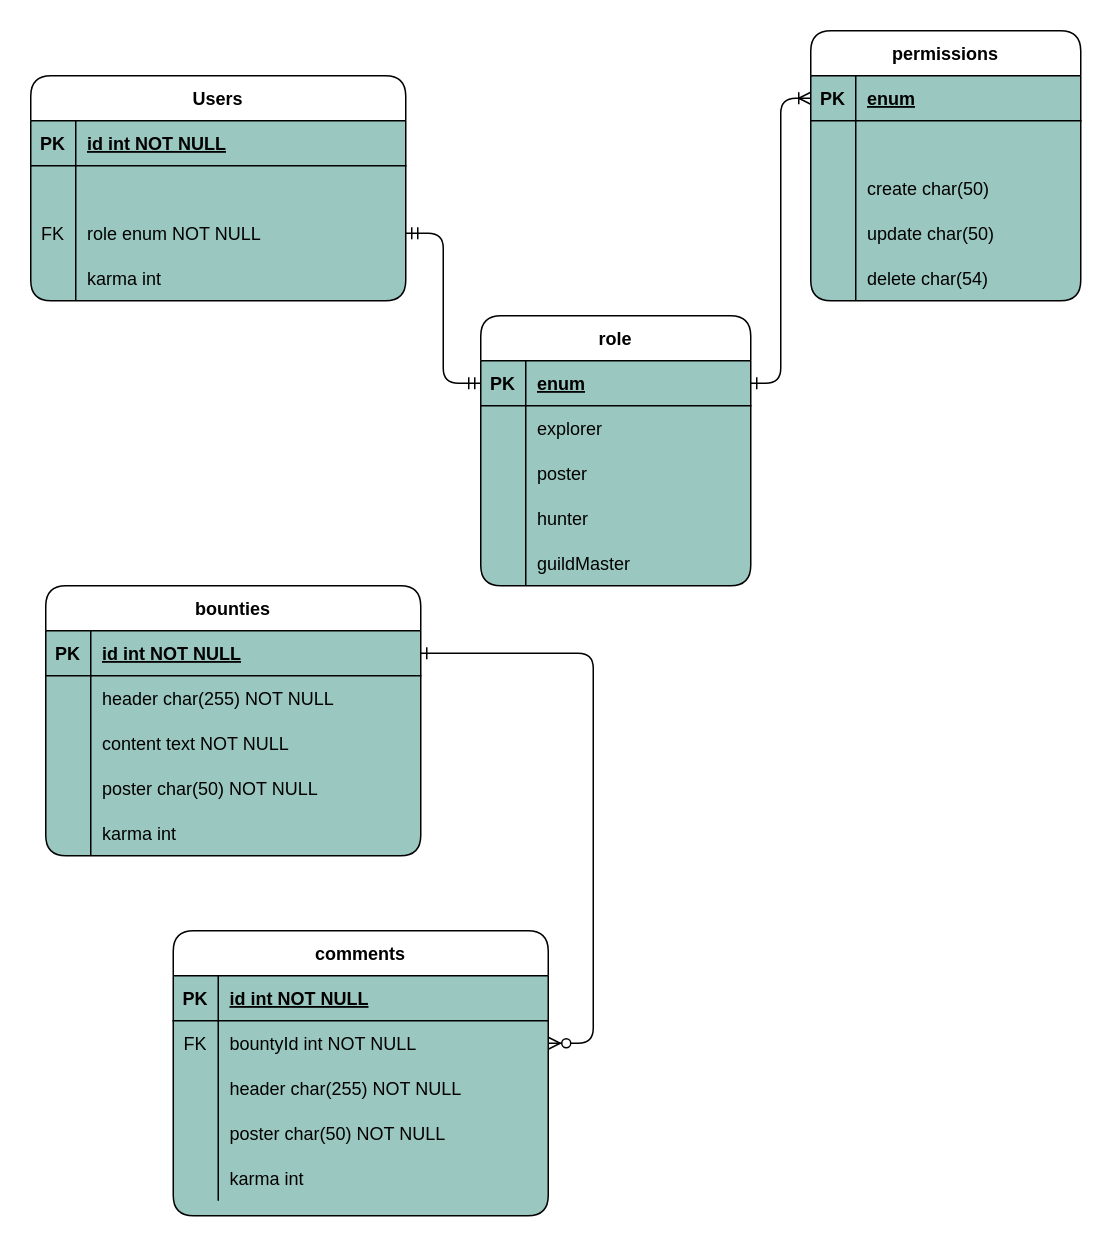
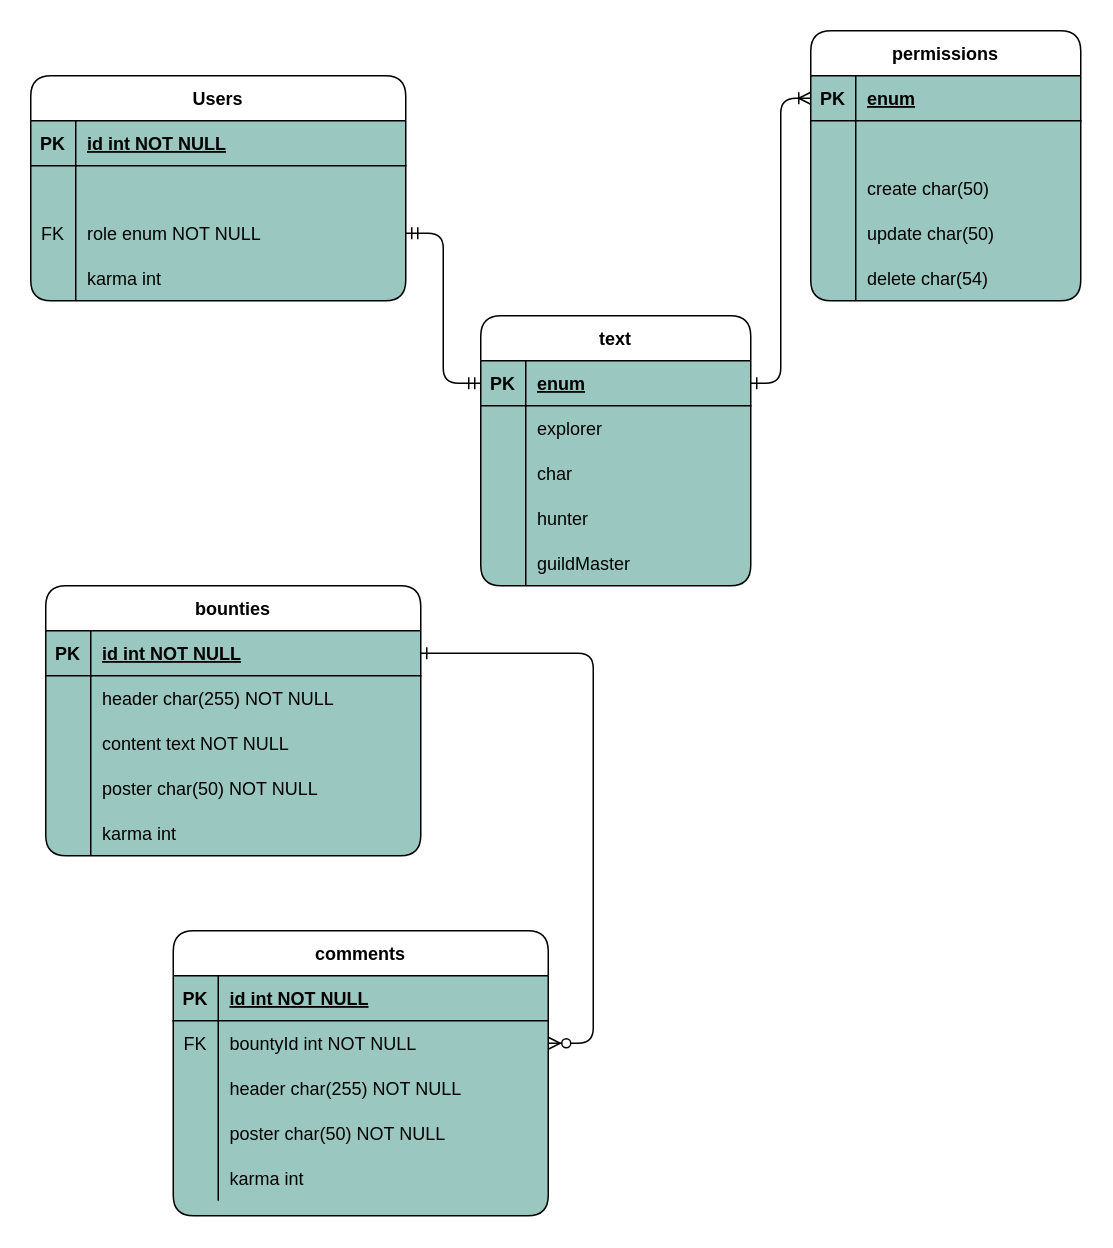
node "role": label "role" -> "text"
node "poster": label "poster" -> "char"
